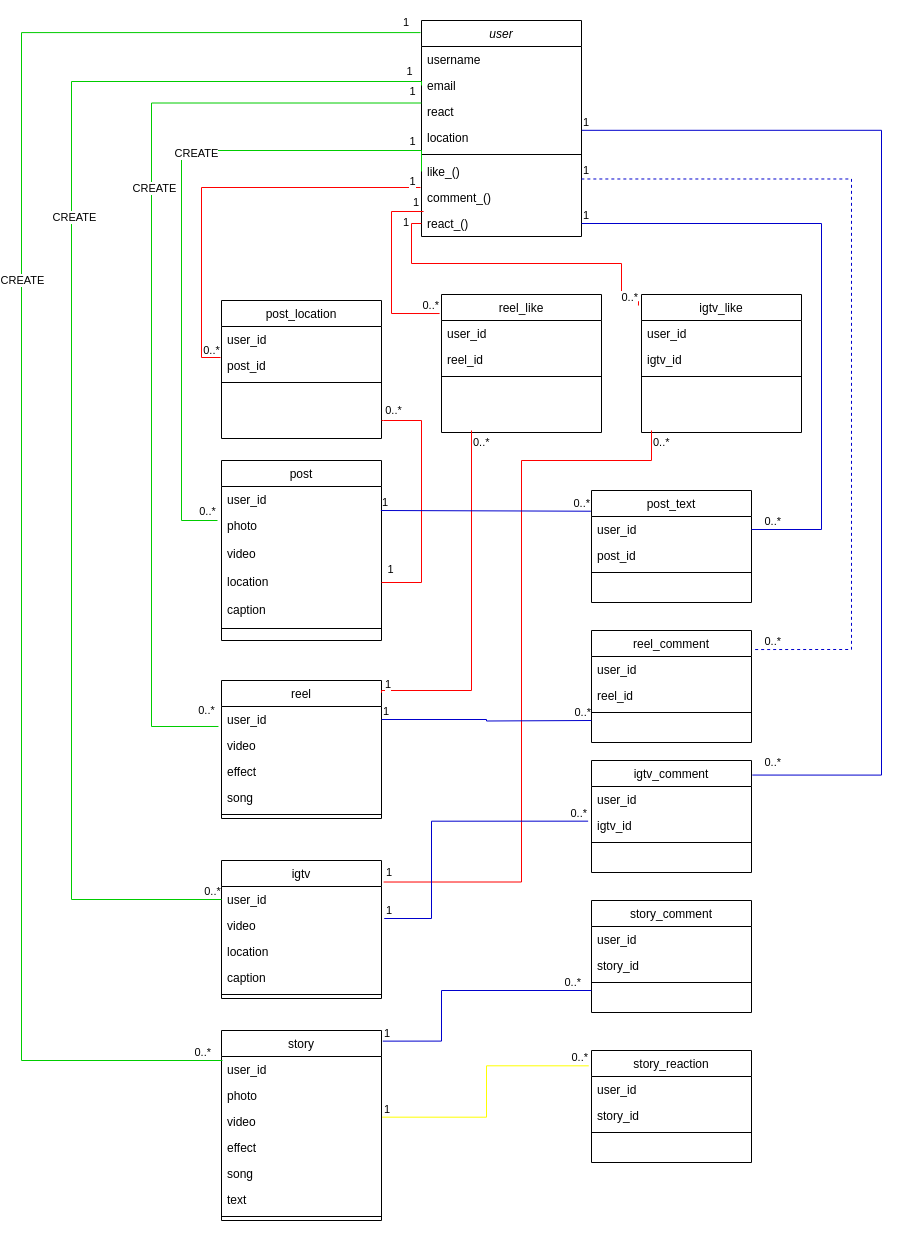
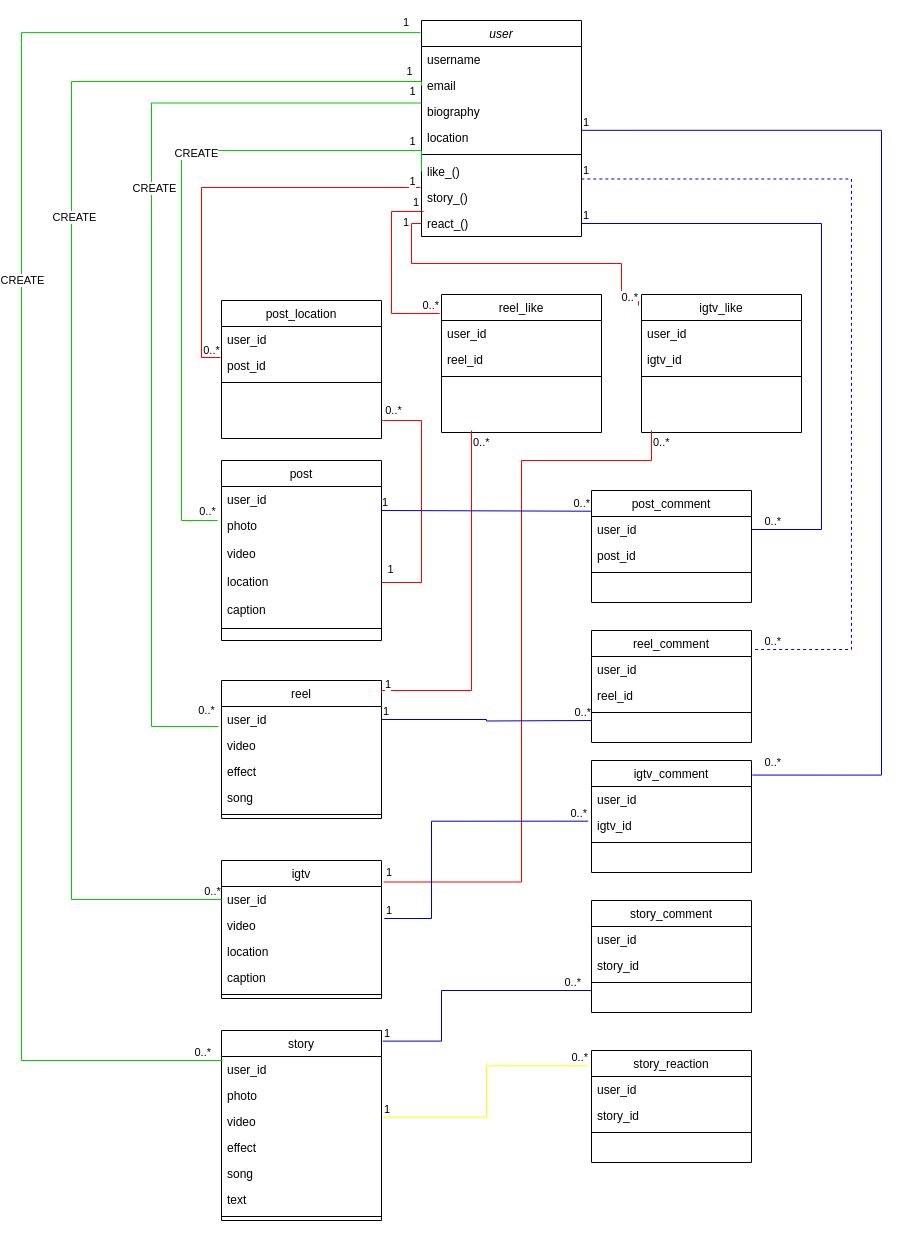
node "react": label "react" -> "biography"
node "comment_()": label "comment_()" -> "story_()"
node "post_text": label "post_text" -> "post_comment"
